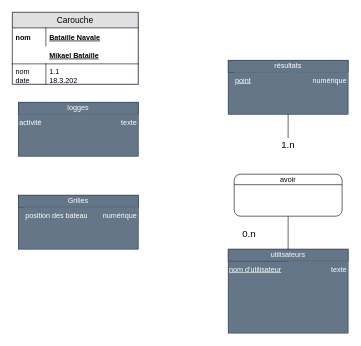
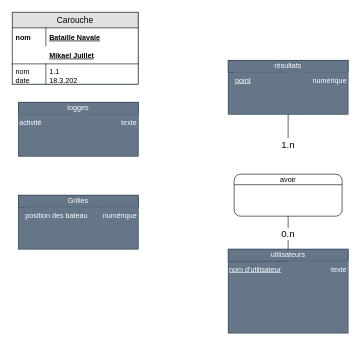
node "Mikael Bataille": label "Mikael Bataille" -> "Mikael Juillet"
node "0.n": moved (249, 234) -> (288, 234)
